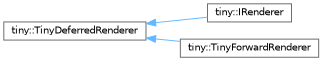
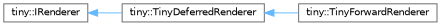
edge "tiny::IRenderer" -> "tiny::TinyDeferredRenderer": reversed
